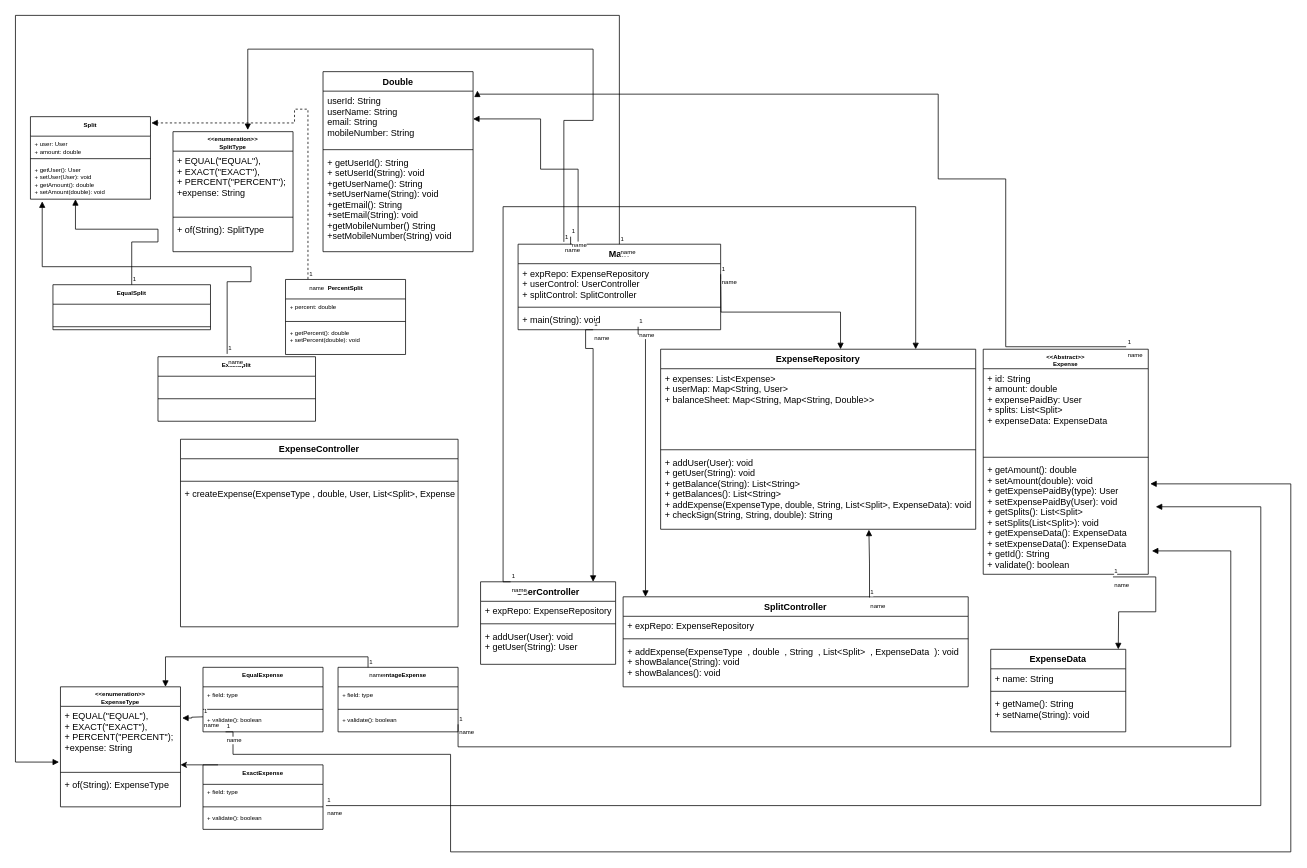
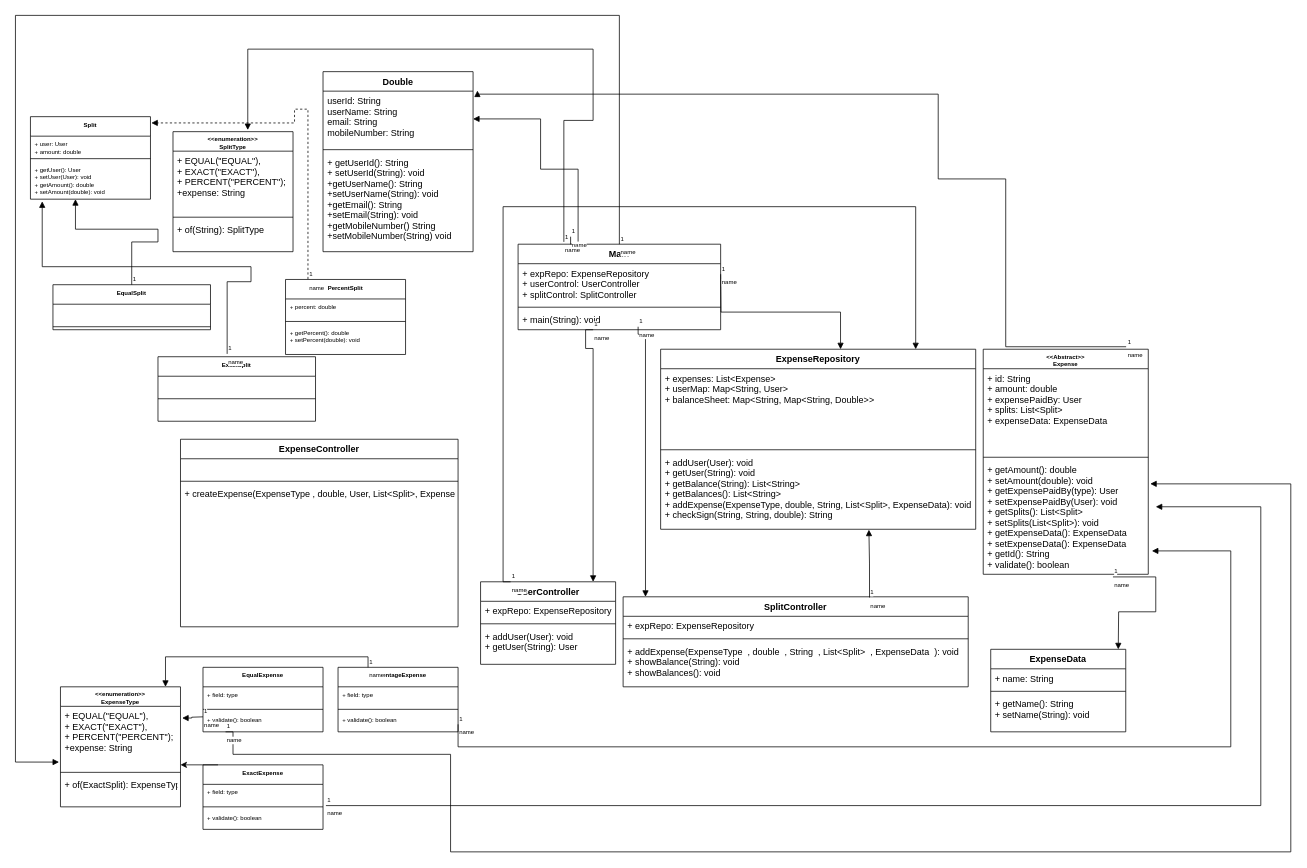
node "+ of(String): ExpenseType": label "+ of(String): ExpenseType" -> "+ of(ExactSplit): ExpenseType"
